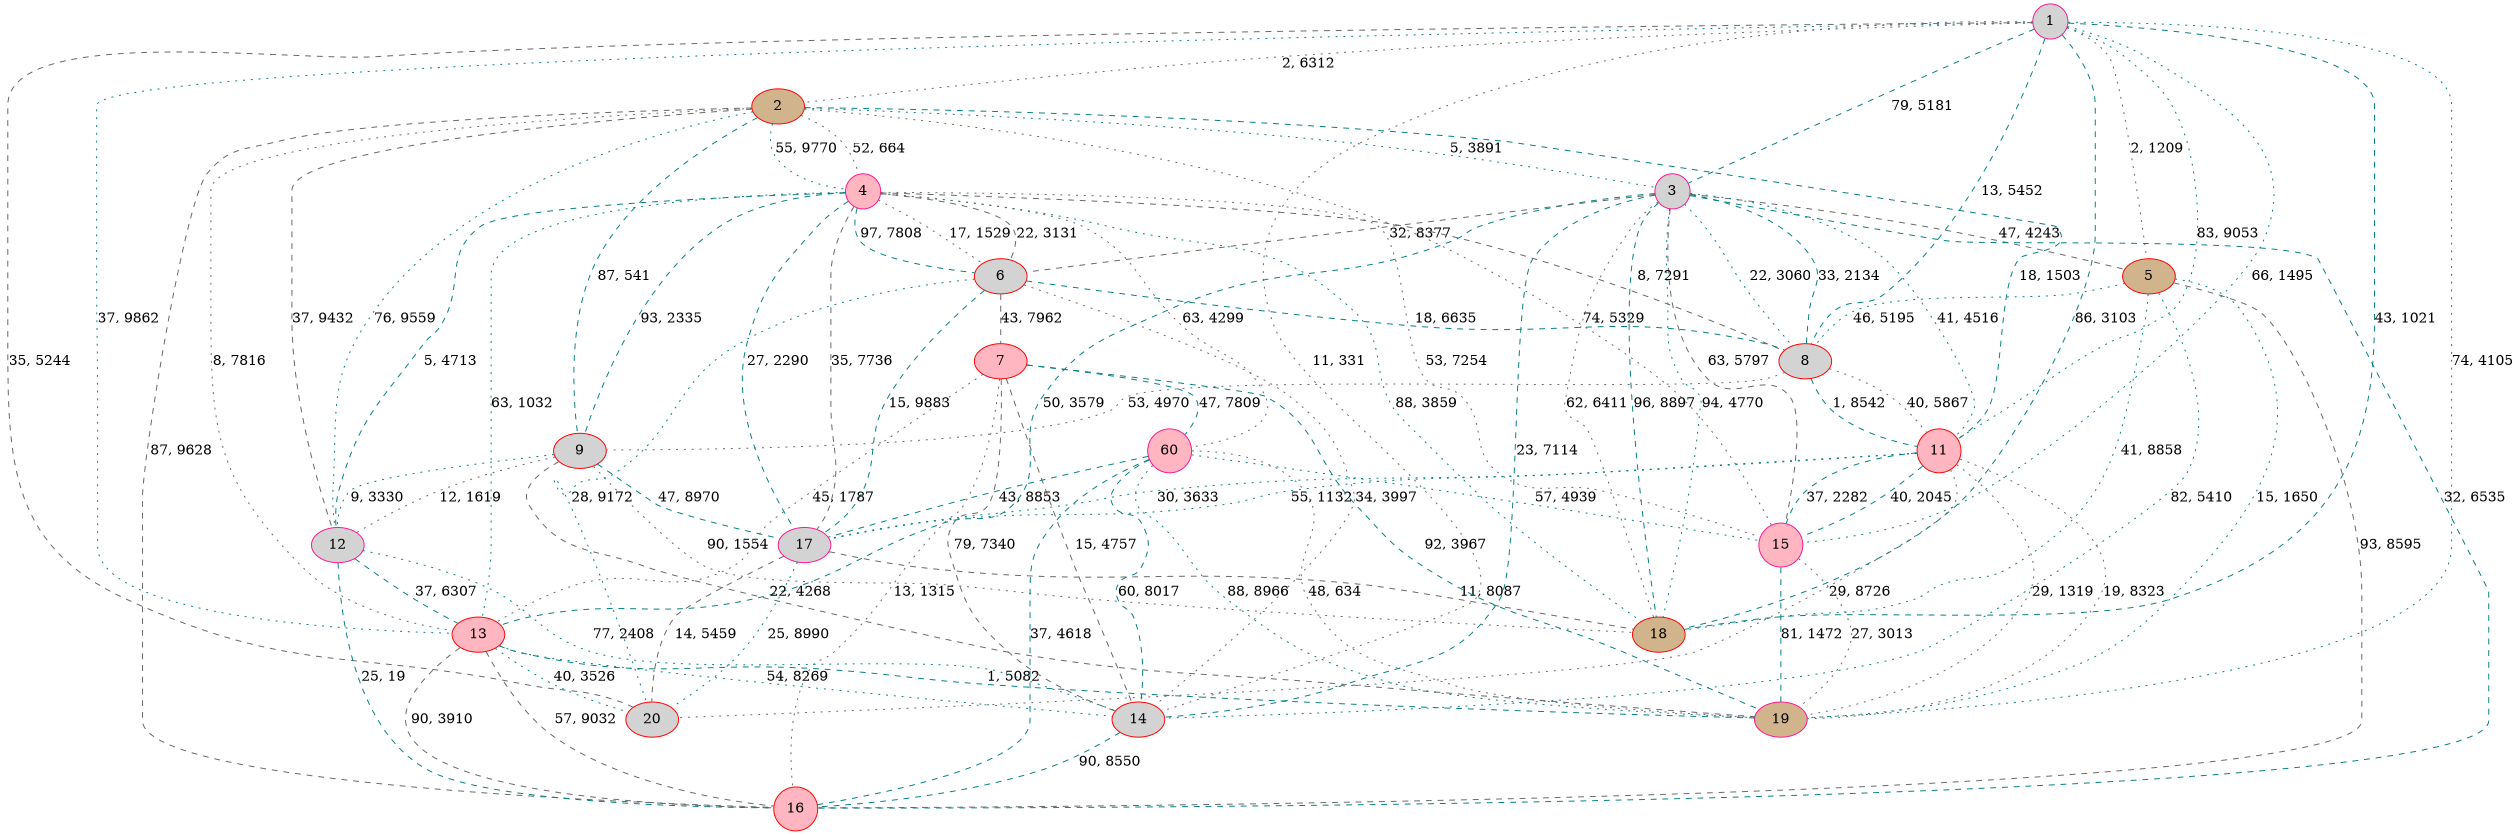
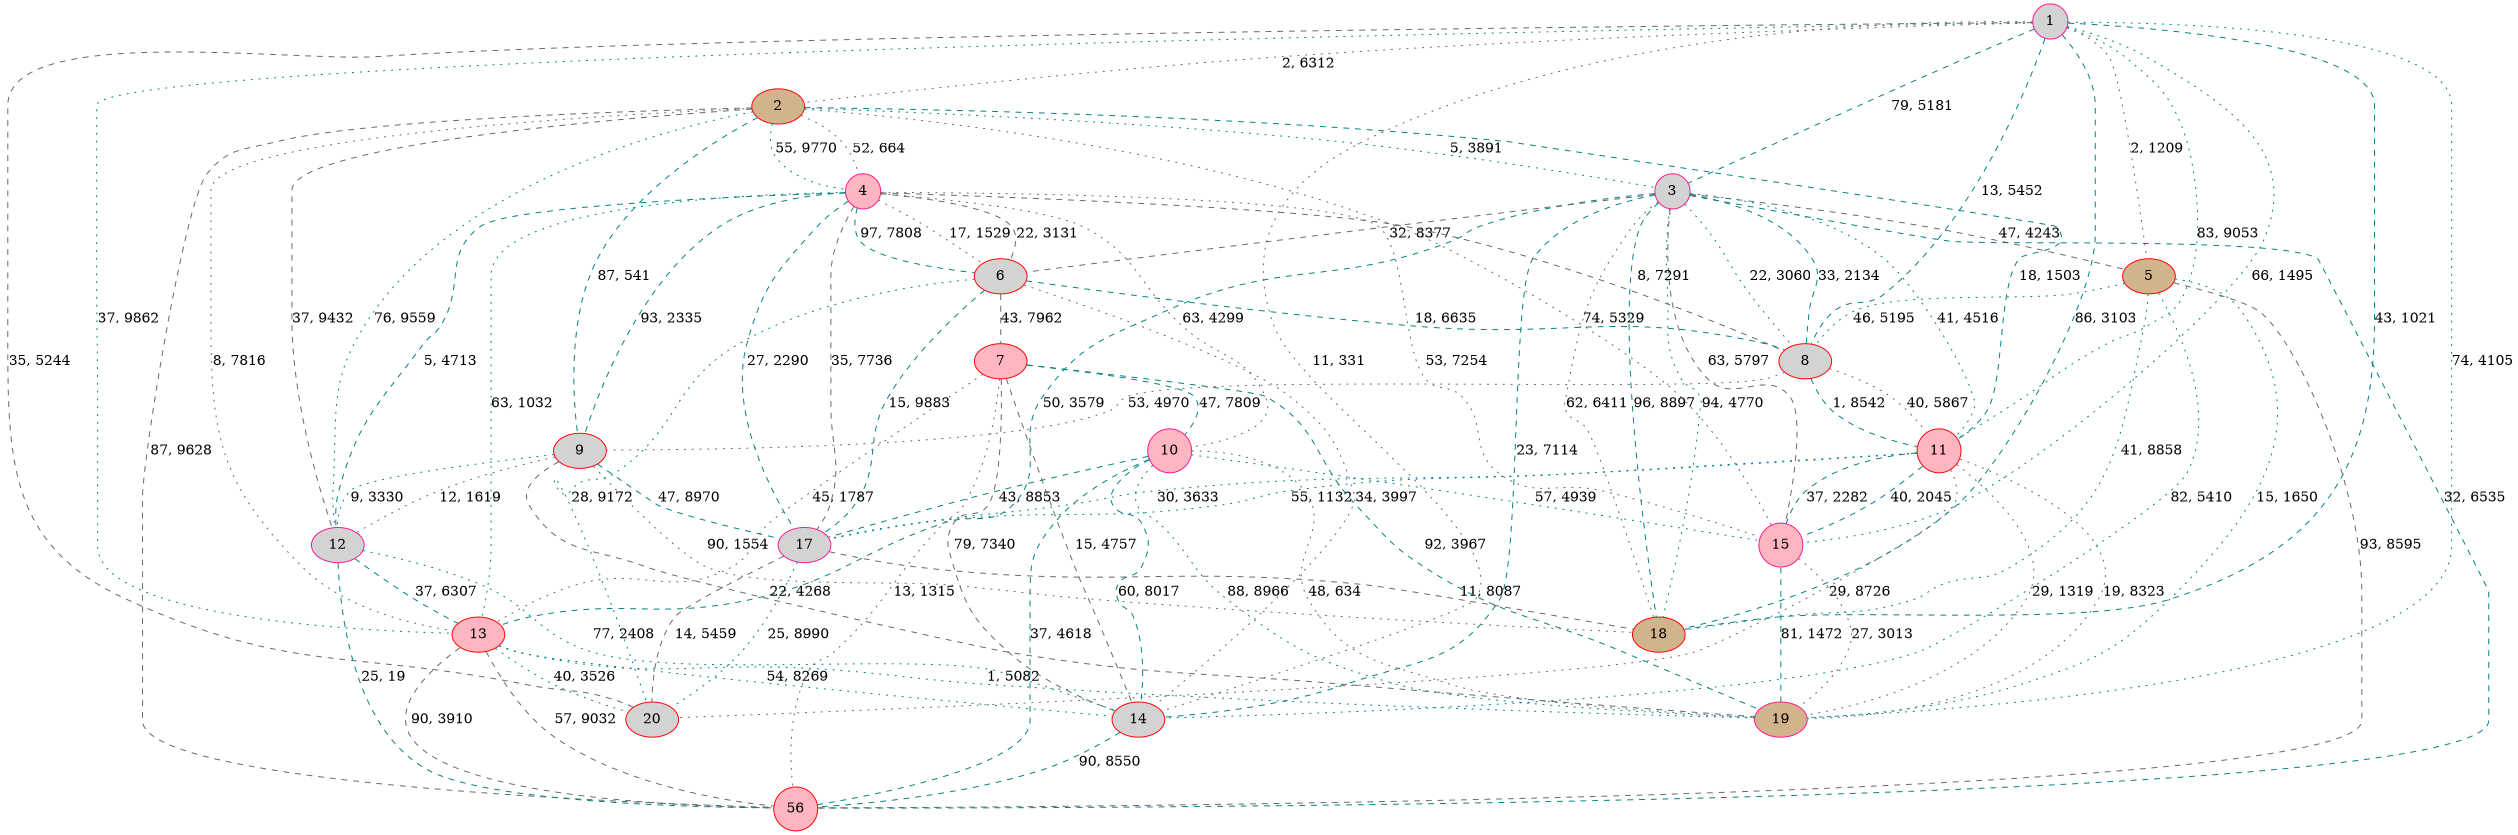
edge "4" -- "18": removed, label "88, 3859"
node "60": label "60" -> "10"
edge "13" -- "19": style dashed -> dotted
node "16": label "16" -> "56"
